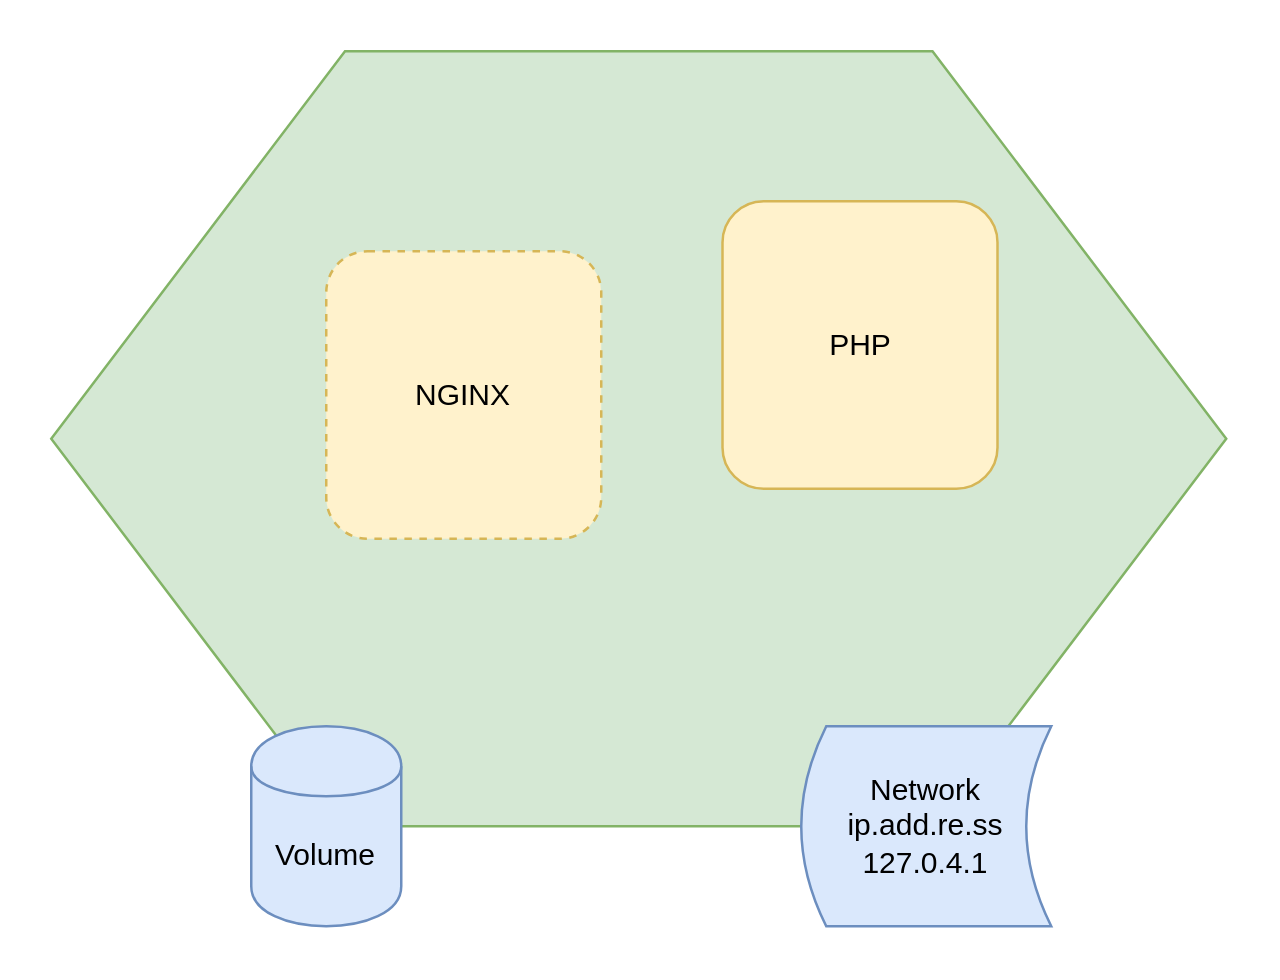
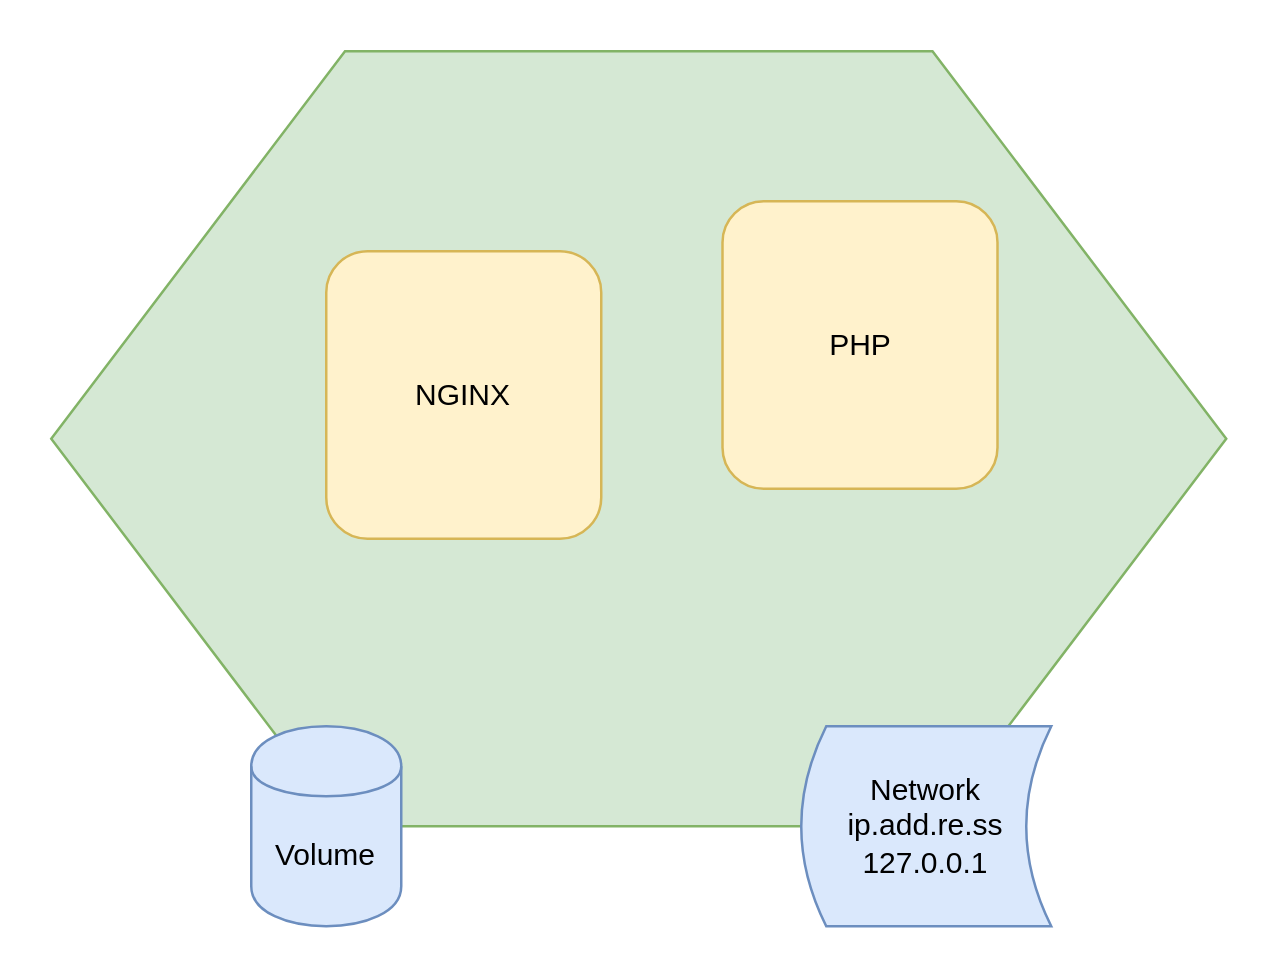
node "NGINX": style dashed -> solid
node "Network ip.add.re.ss 127.0.4.1": label "Network ip.add.re.ss 127.0.4.1" -> "Network ip.add.re.ss 127.0.0.1"
